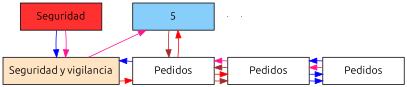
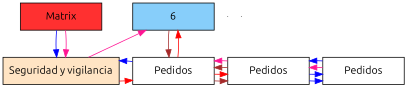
node "Seguridad": label "Seguridad" -> "Matrix"
node "5": label "5" -> "6"
